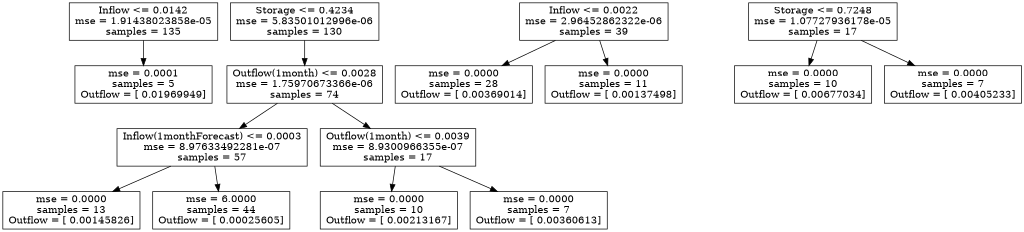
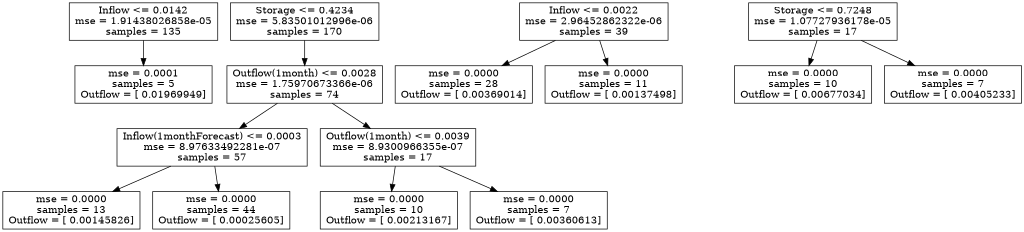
node "Inflow <= 0.0142 mse = 1.91438023858e-05 samples = 135": label "Inflow <= 0.0142 mse = 1.91438023858e-05 samples = 135" -> "Inflow <= 0.0142 mse = 1.91438026858e-05 samples = 135"
node "Storage <= 0.4234 mse = 5.83501012996e-06 samples = 130": label "Storage <= 0.4234 mse = 5.83501012996e-06 samples = 130" -> "Storage <= 0.4234 mse = 5.83501012996e-06 samples = 170"
node "mse = 6.0000 samples = 44 Outflow = [ 0.00025605]": label "mse = 6.0000 samples = 44 Outflow = [ 0.00025605]" -> "mse = 0.0000 samples = 44 Outflow = [ 0.00025605]"
